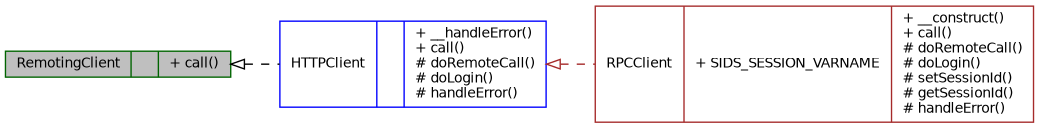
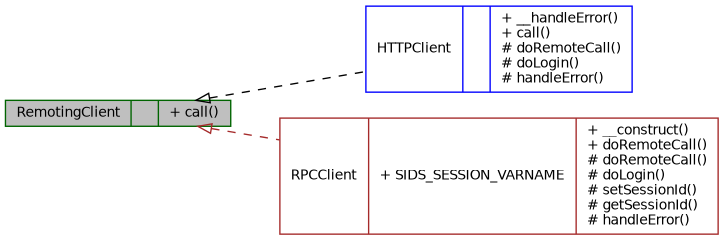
node "RPCClient": text "+ call()" -> "+ doRemoteCall()"
edge "RPCClient" -> "HTTPClient": now "RPCClient" -> "RemotingClient"
